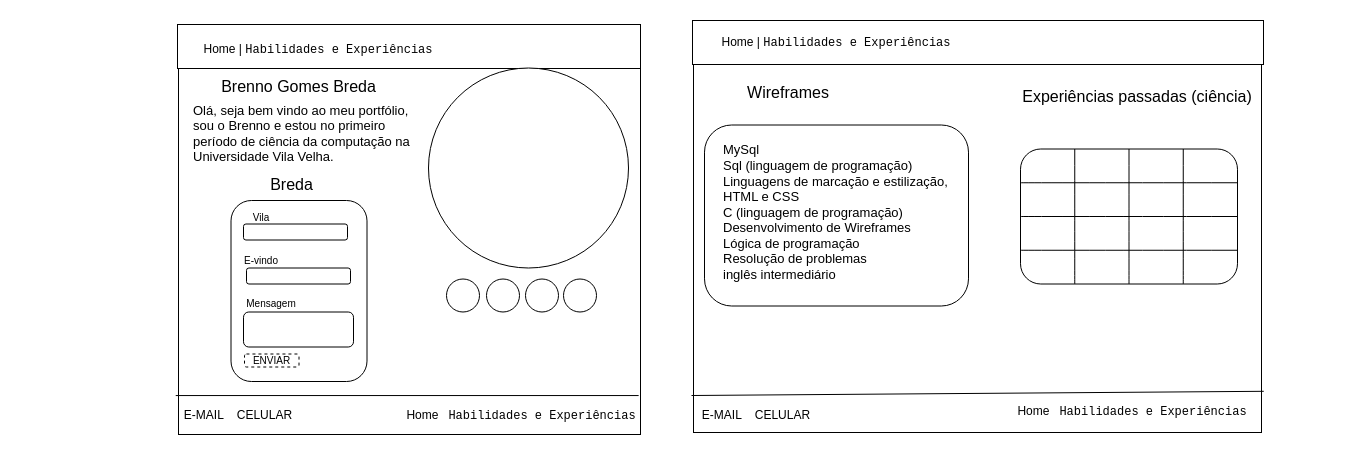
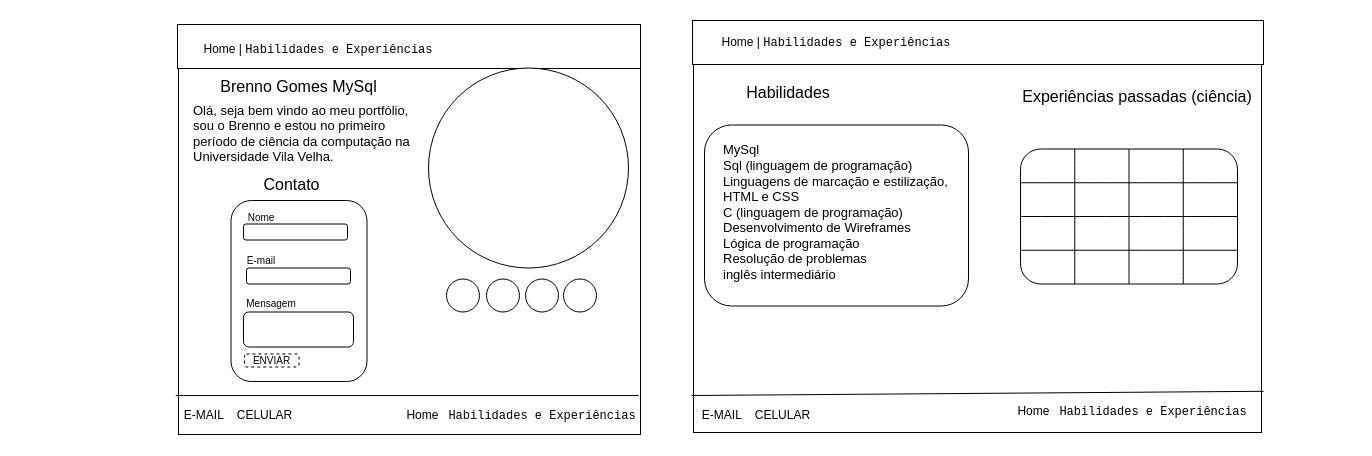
node "Brenno Gomes Breda": label "Brenno Gomes Breda" -> "Brenno Gomes MySql"
node "Wireframes": label "Wireframes" -> "Habilidades"
node "Breda": label "Breda" -> "Contato"
node "Vila": label "Vila" -> "Nome"
node "E-vindo": label "E-vindo" -> "E-mail"
